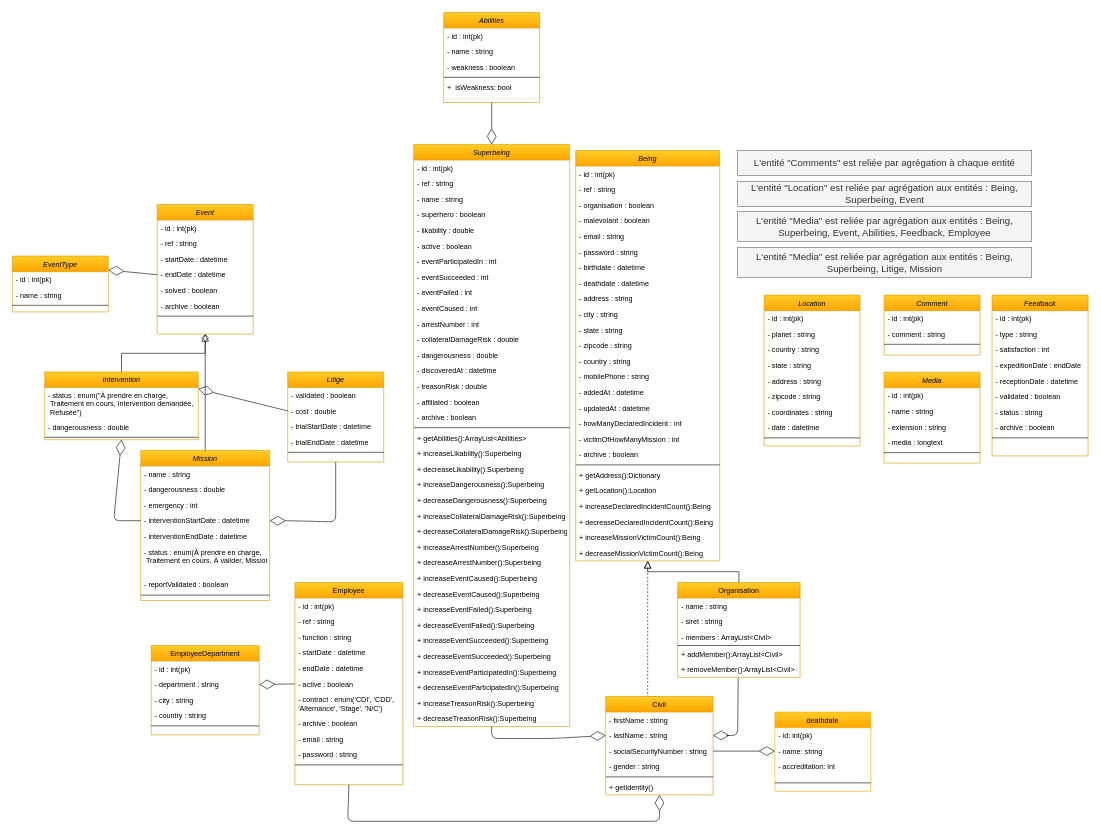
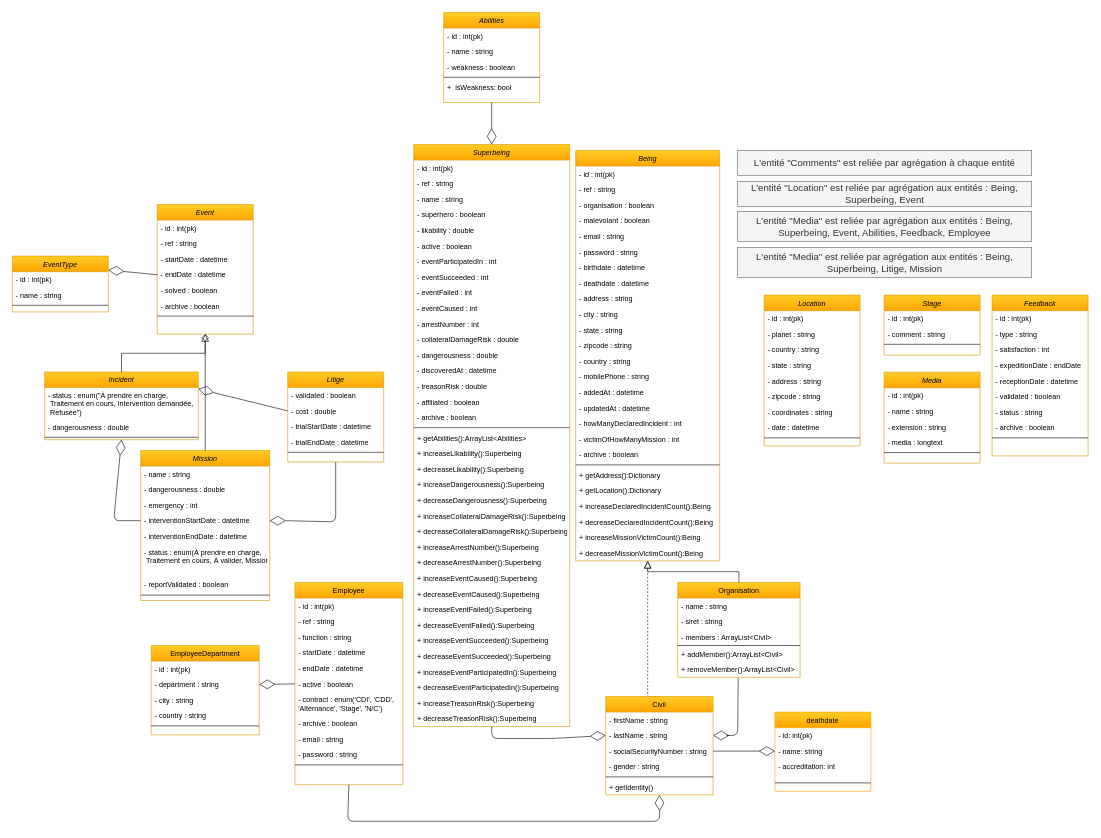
node "Comment": label "Comment" -> "Stage"
node "Intervention": label "Intervention" -> "Incident"
node "+ getLocation():Location": label "+ getLocation():Location" -> "+ getLocation():Dictionary"
